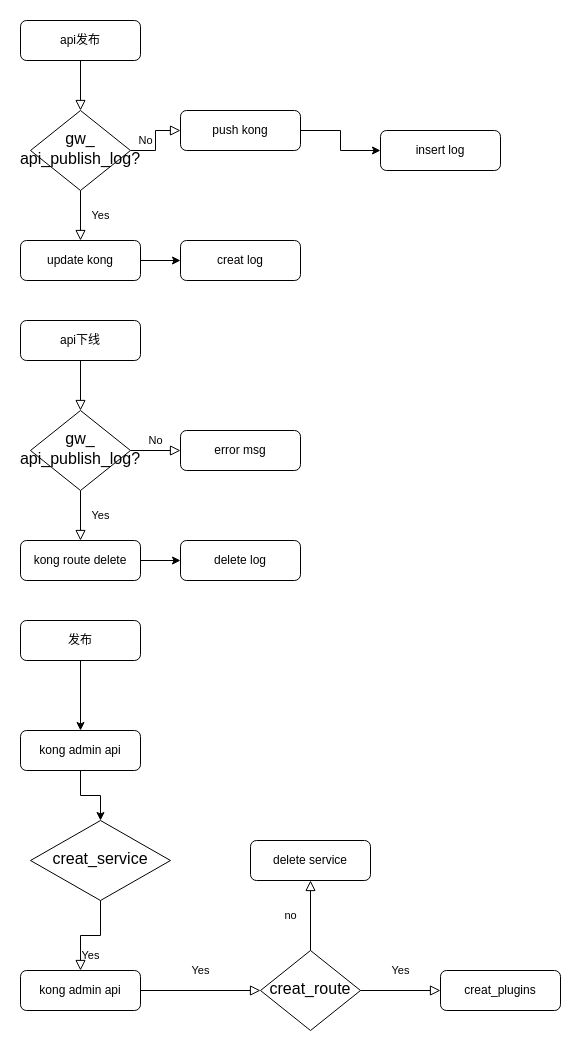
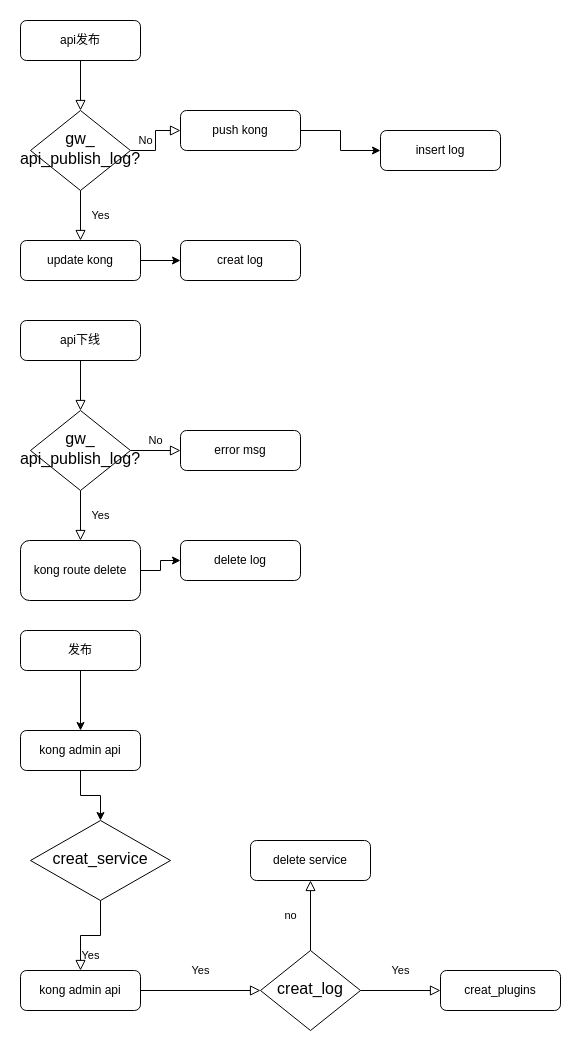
node "kong route delete": size 120x40 -> 120x60
node "发布": moved (81, 641) -> (81, 651)
node "creat_route": label "creat_route" -> "creat_log"
